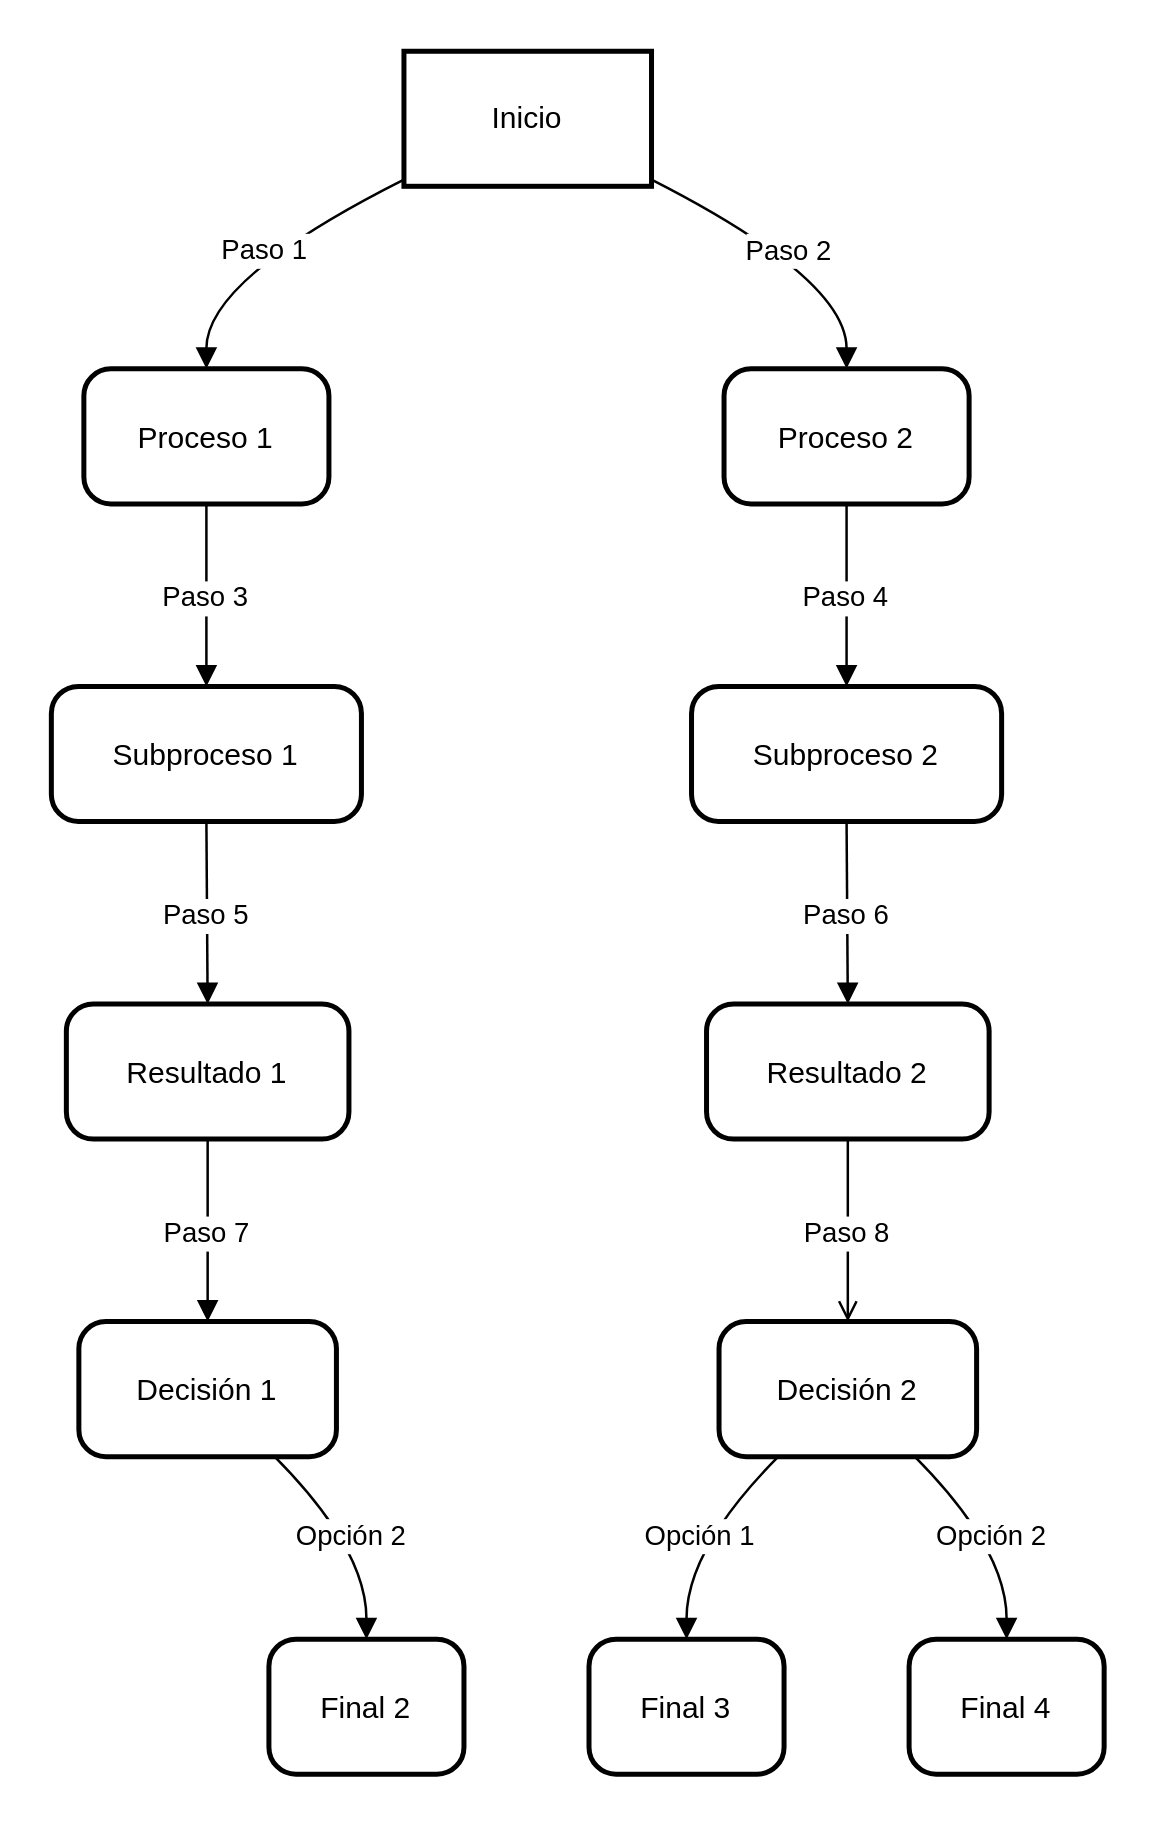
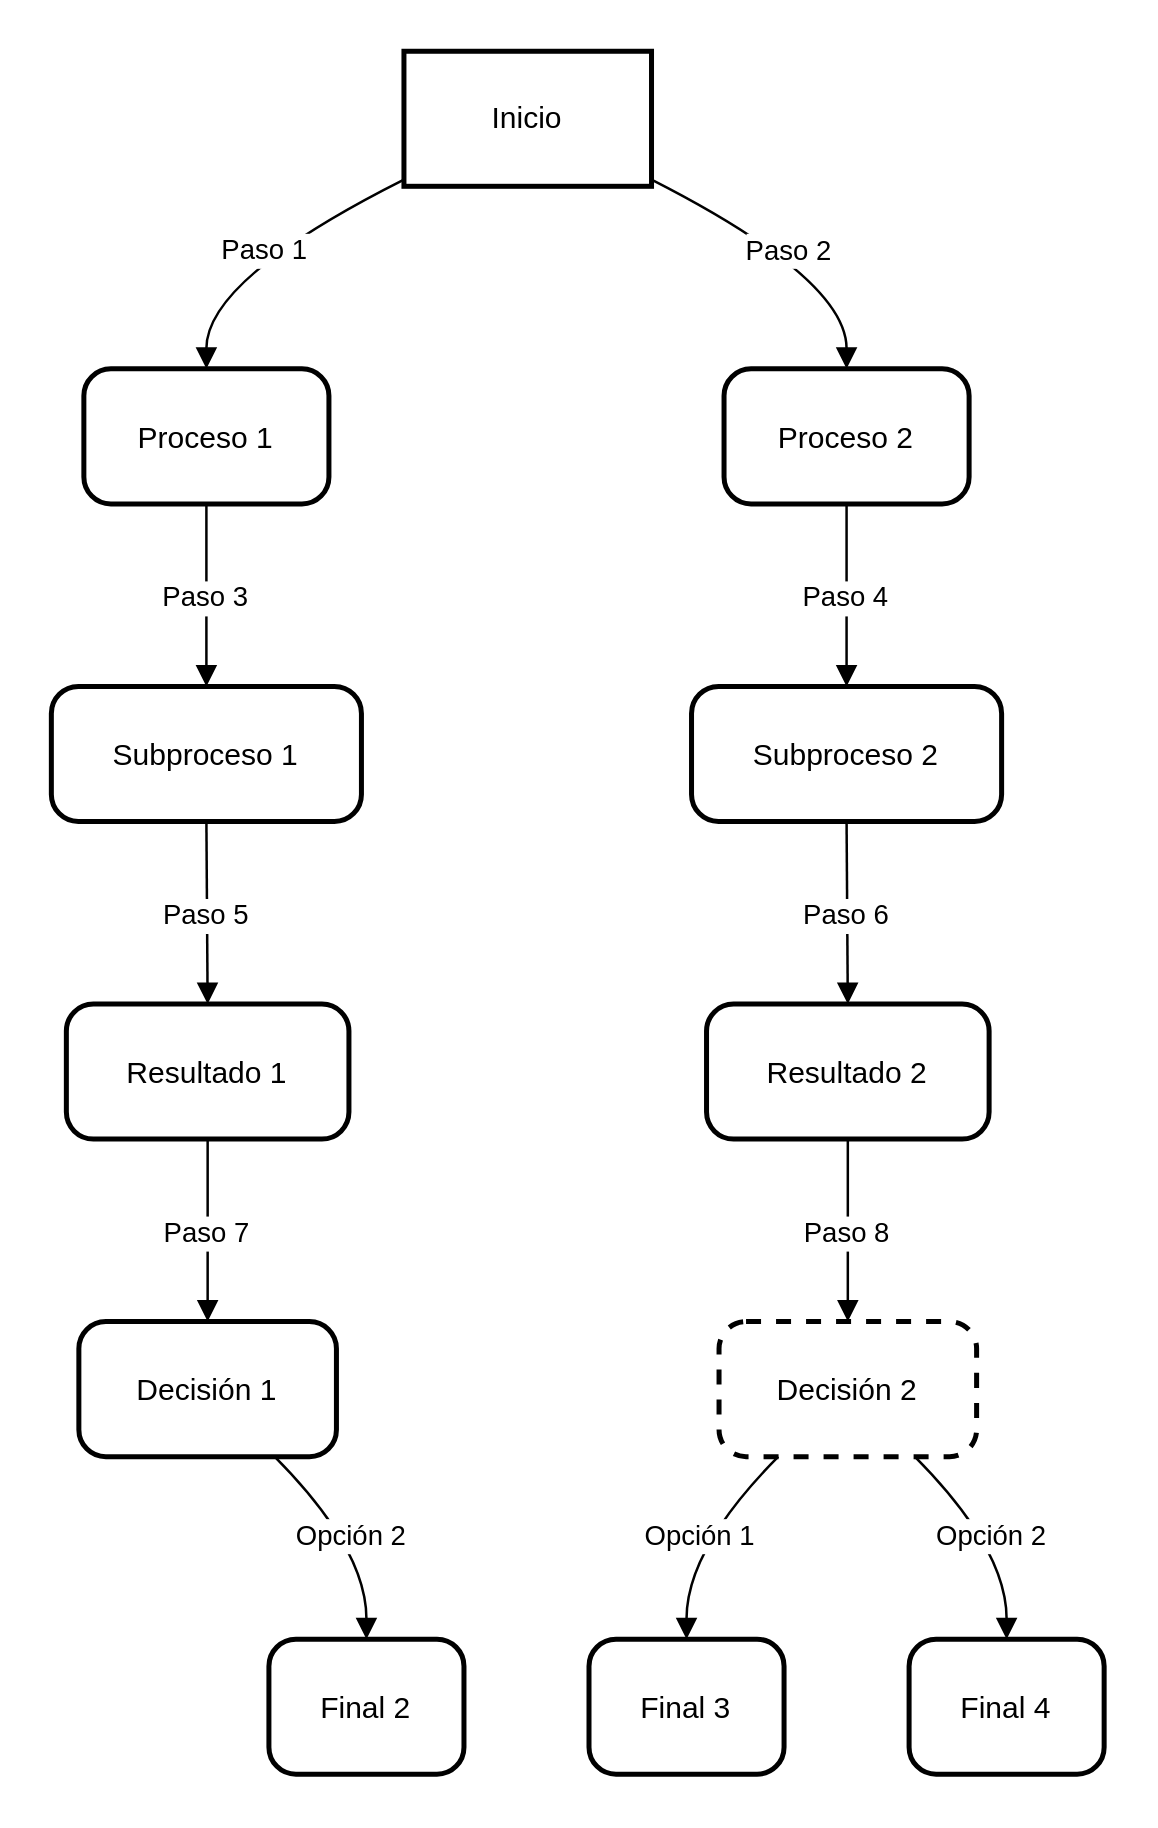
edge "Resultado 2" -> "Decisión 2": arrowhead open -> block
node "Decisión 2": style solid -> dashed
